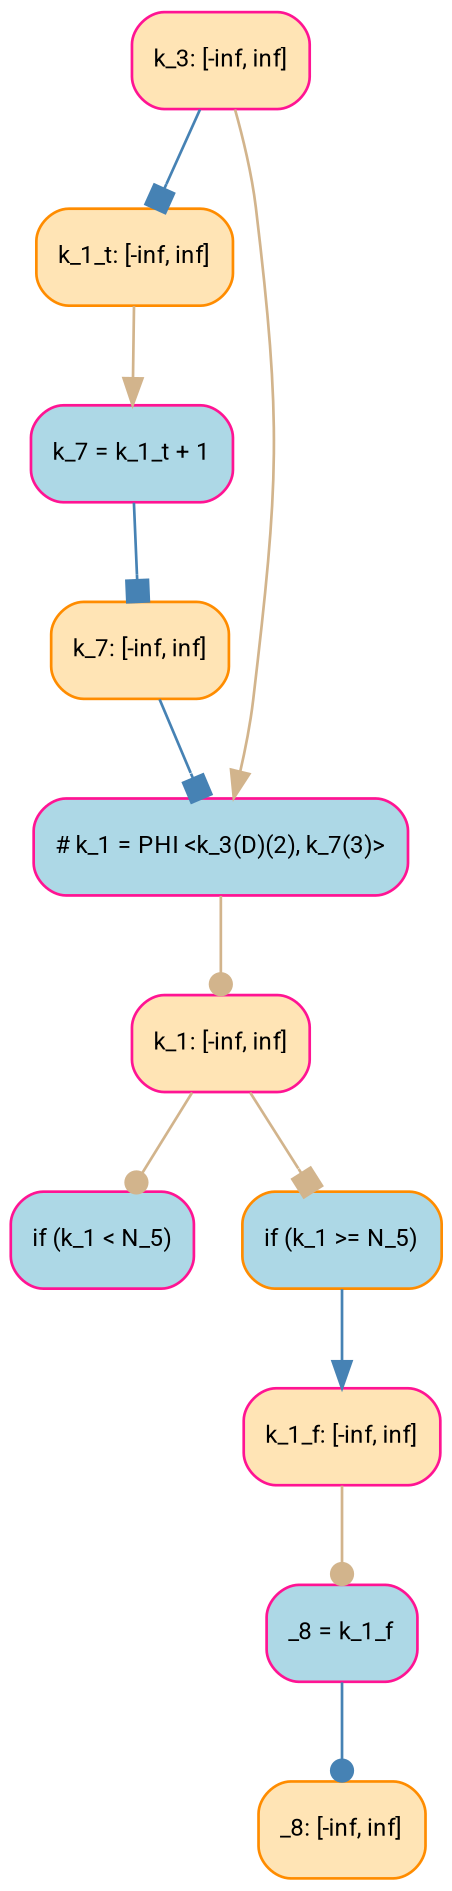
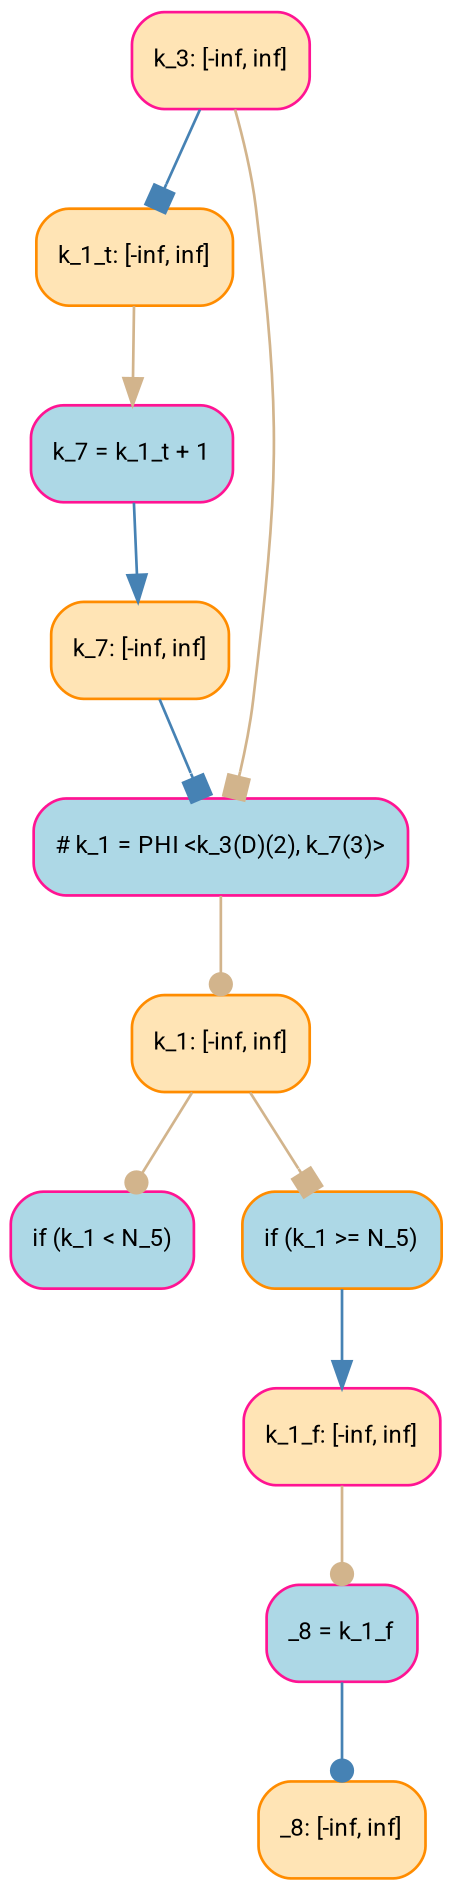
edge "k_3: [-inf, inf]" -> "# k_1 = PHI <k_3(D)(2), k_7(3)>": arrowhead normal -> box
edge "k_7 = k_1_t + 1" -> "k_7: [-inf, inf]": arrowhead box -> normal
node "k_1: [-inf, inf]": color deeppink -> darkorange
